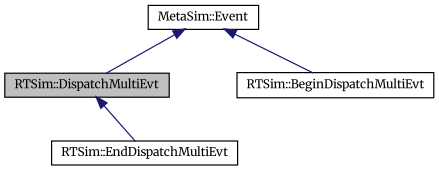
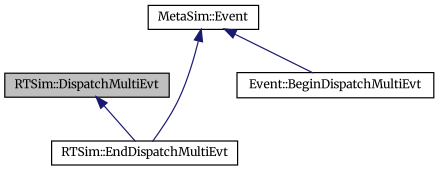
edge "RTSim::DispatchMultiEvt" -> "MetaSim::Event": now "RTSim::EndDispatchMultiEvt" -> "MetaSim::Event"
node "RTSim::BeginDispatchMultiEvt": label "RTSim::BeginDispatchMultiEvt" -> "Event::BeginDispatchMultiEvt"
